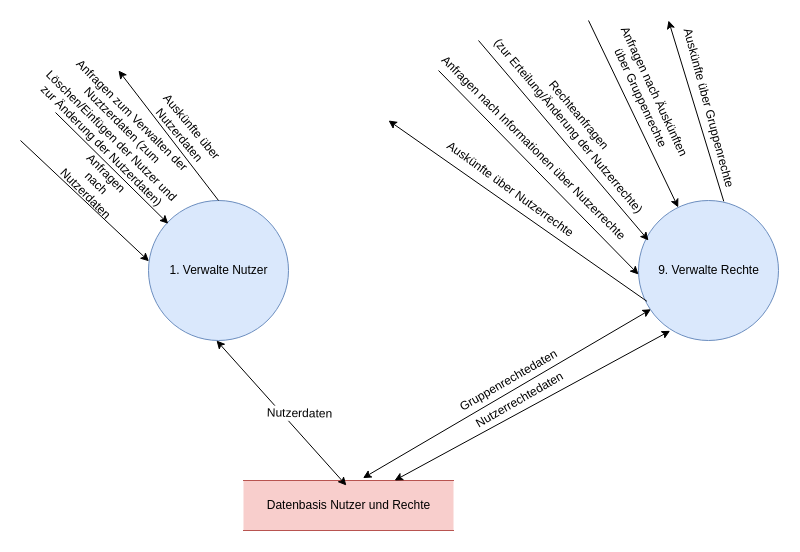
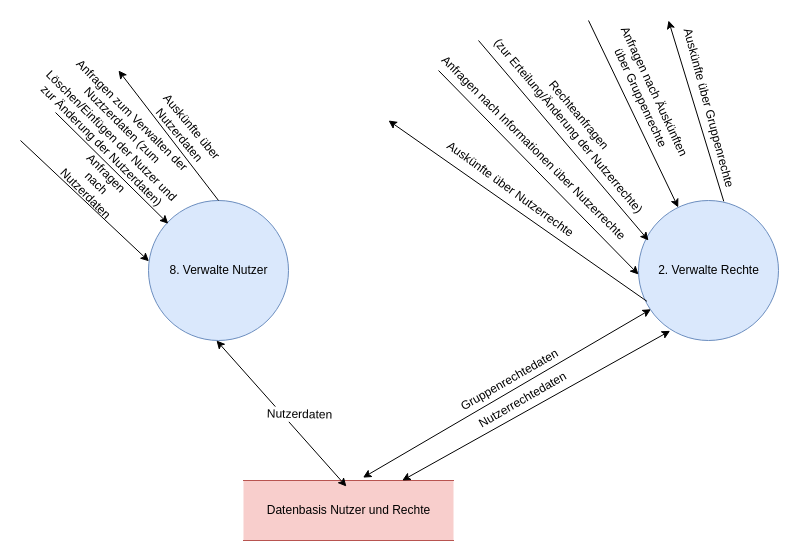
node "1. Verwalte Nutzer": label "1. Verwalte Nutzer" -> "8. Verwalte Nutzer"
node "9. Verwalte Rechte": label "9. Verwalte Rechte" -> "2. Verwalte Rechte"
node "Datenbasis Nutzer und Rechte": size 210x50 -> 210x60
